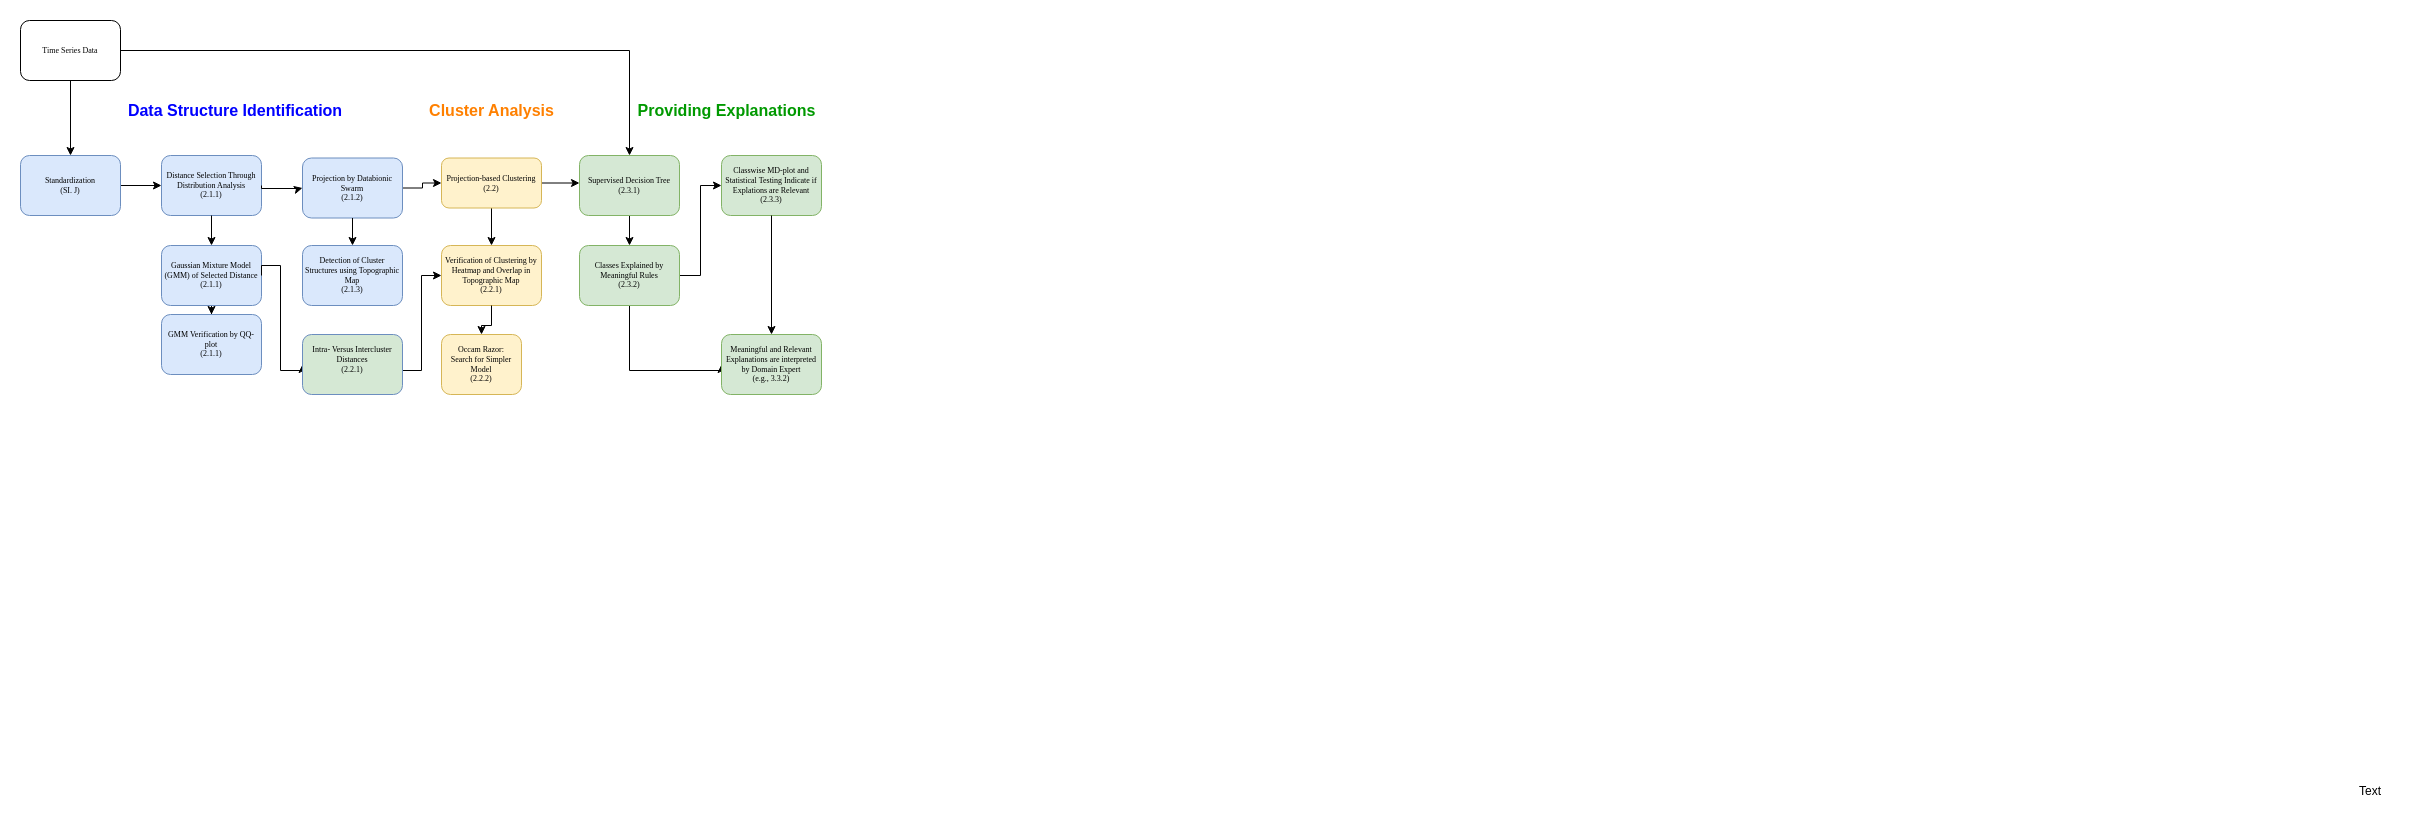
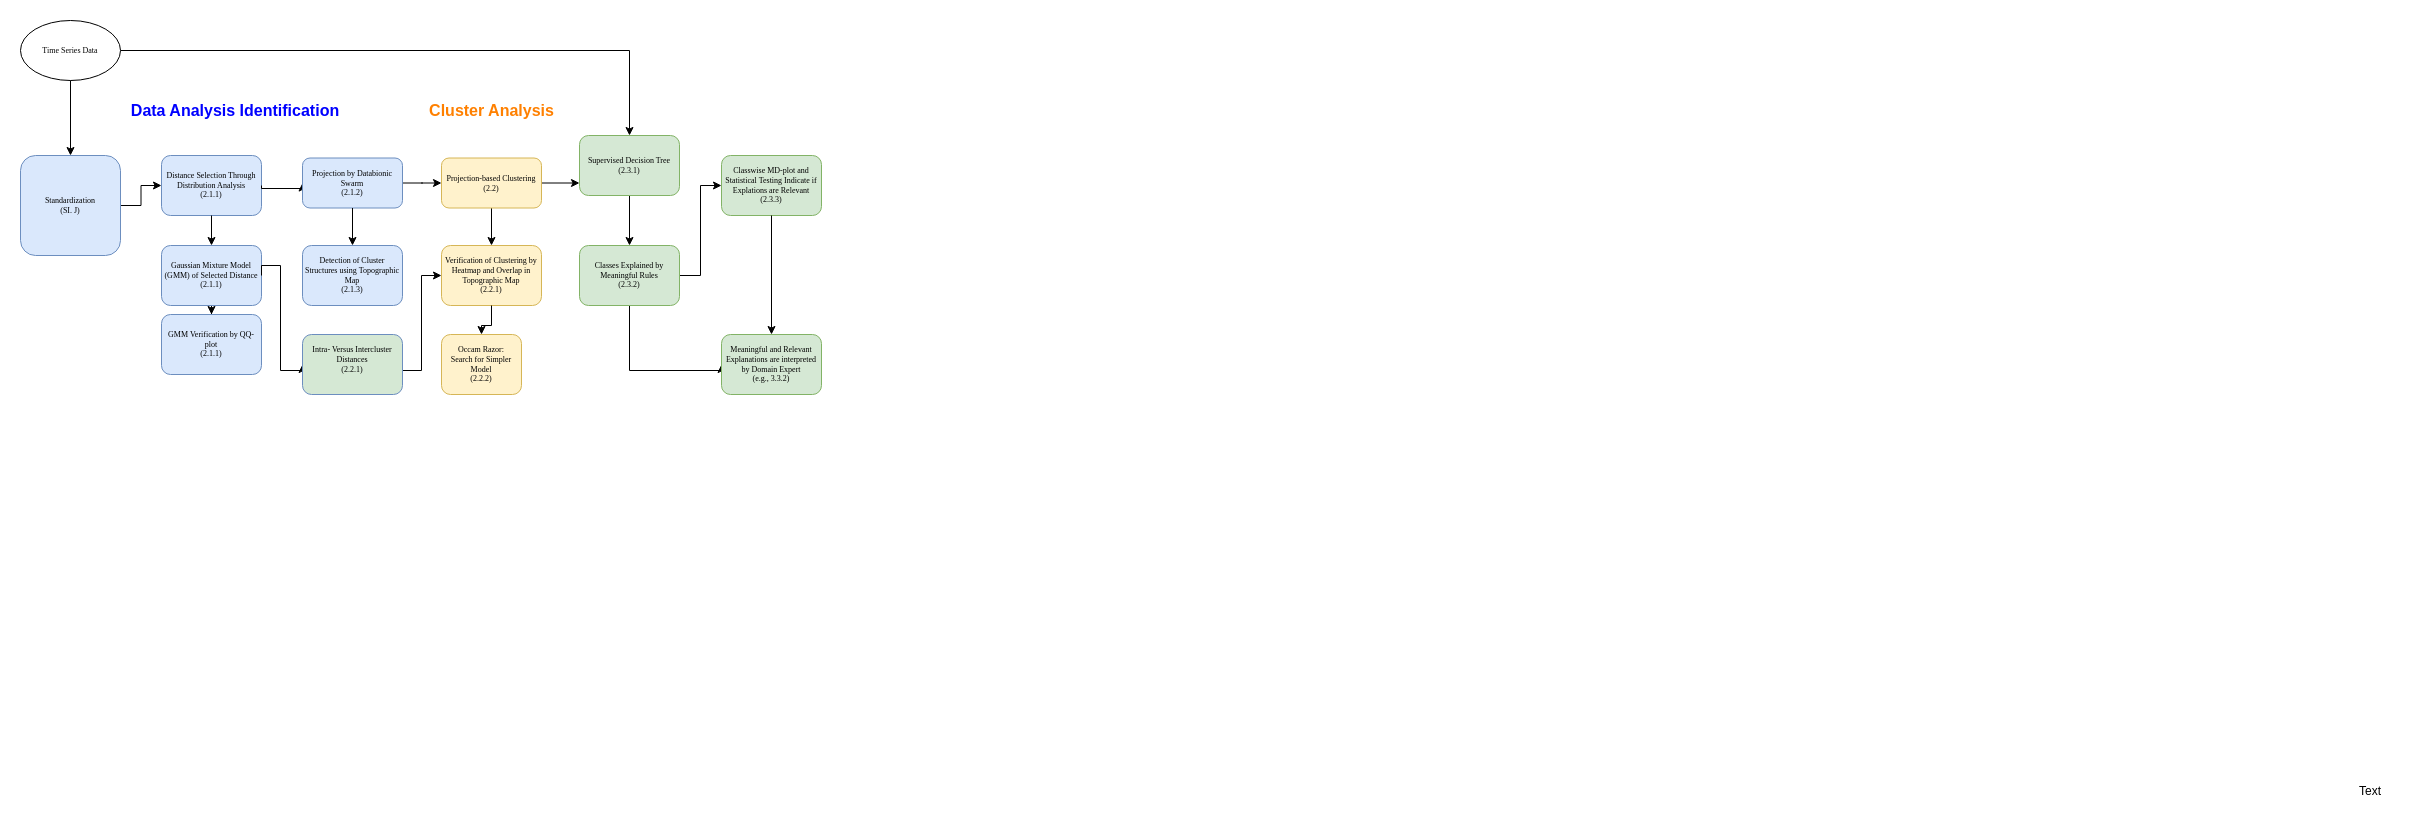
node "Time Series Data": shape rounded rectangle -> ellipse
node "Data Structure Identification": label "Data Structure Identification" -> "Data Analysis Identification"
node "Providing Explanations": removed
node "Standardization (SI. J)": size 100x60 -> 100x100
node "Supervised Decision Tree (2.3.1)": moved (630, 186) -> (630, 166)
node "Projection by Databionic Swarm (2.1.2)": size 100x60 -> 100x50
